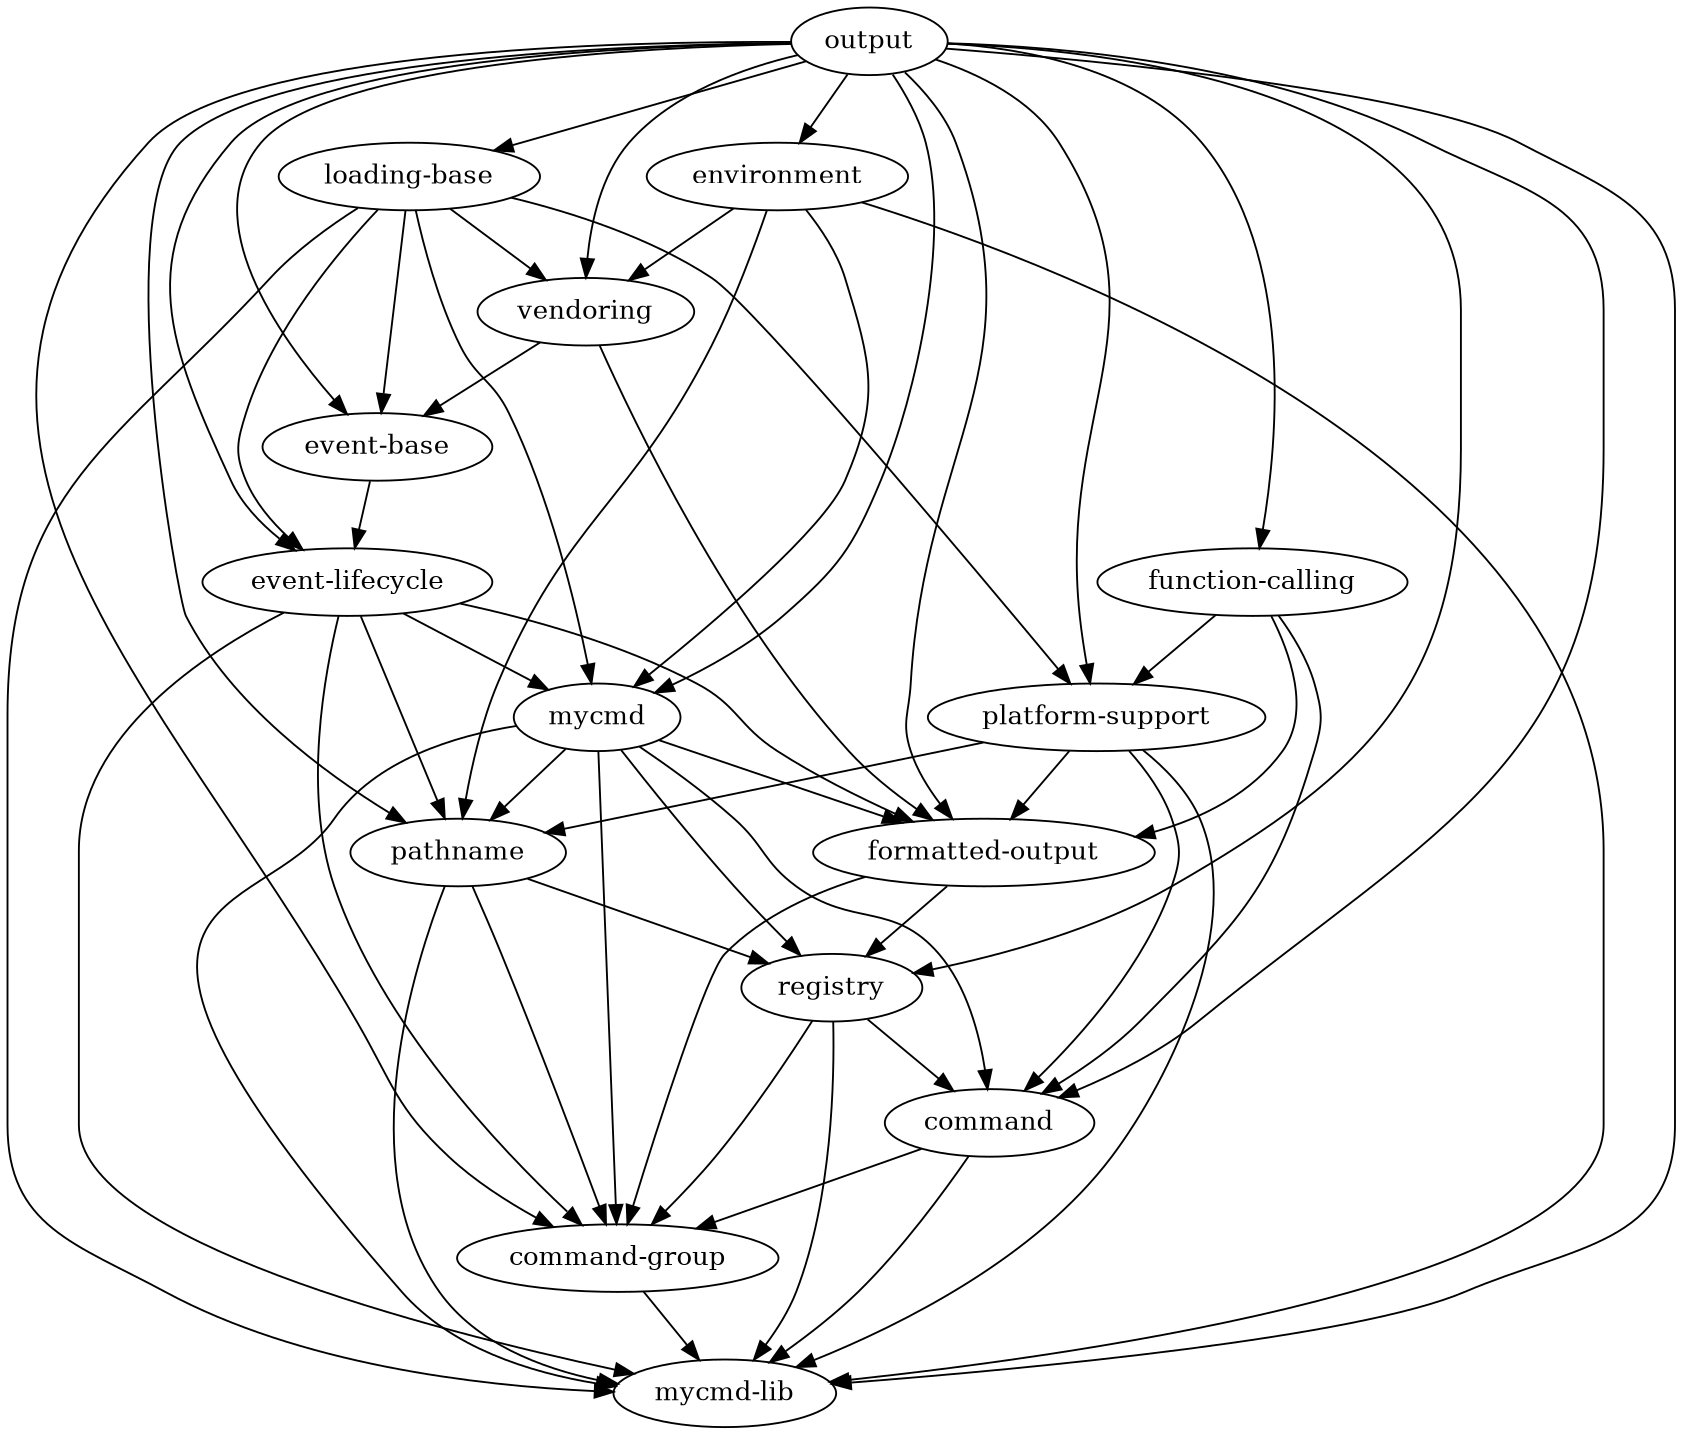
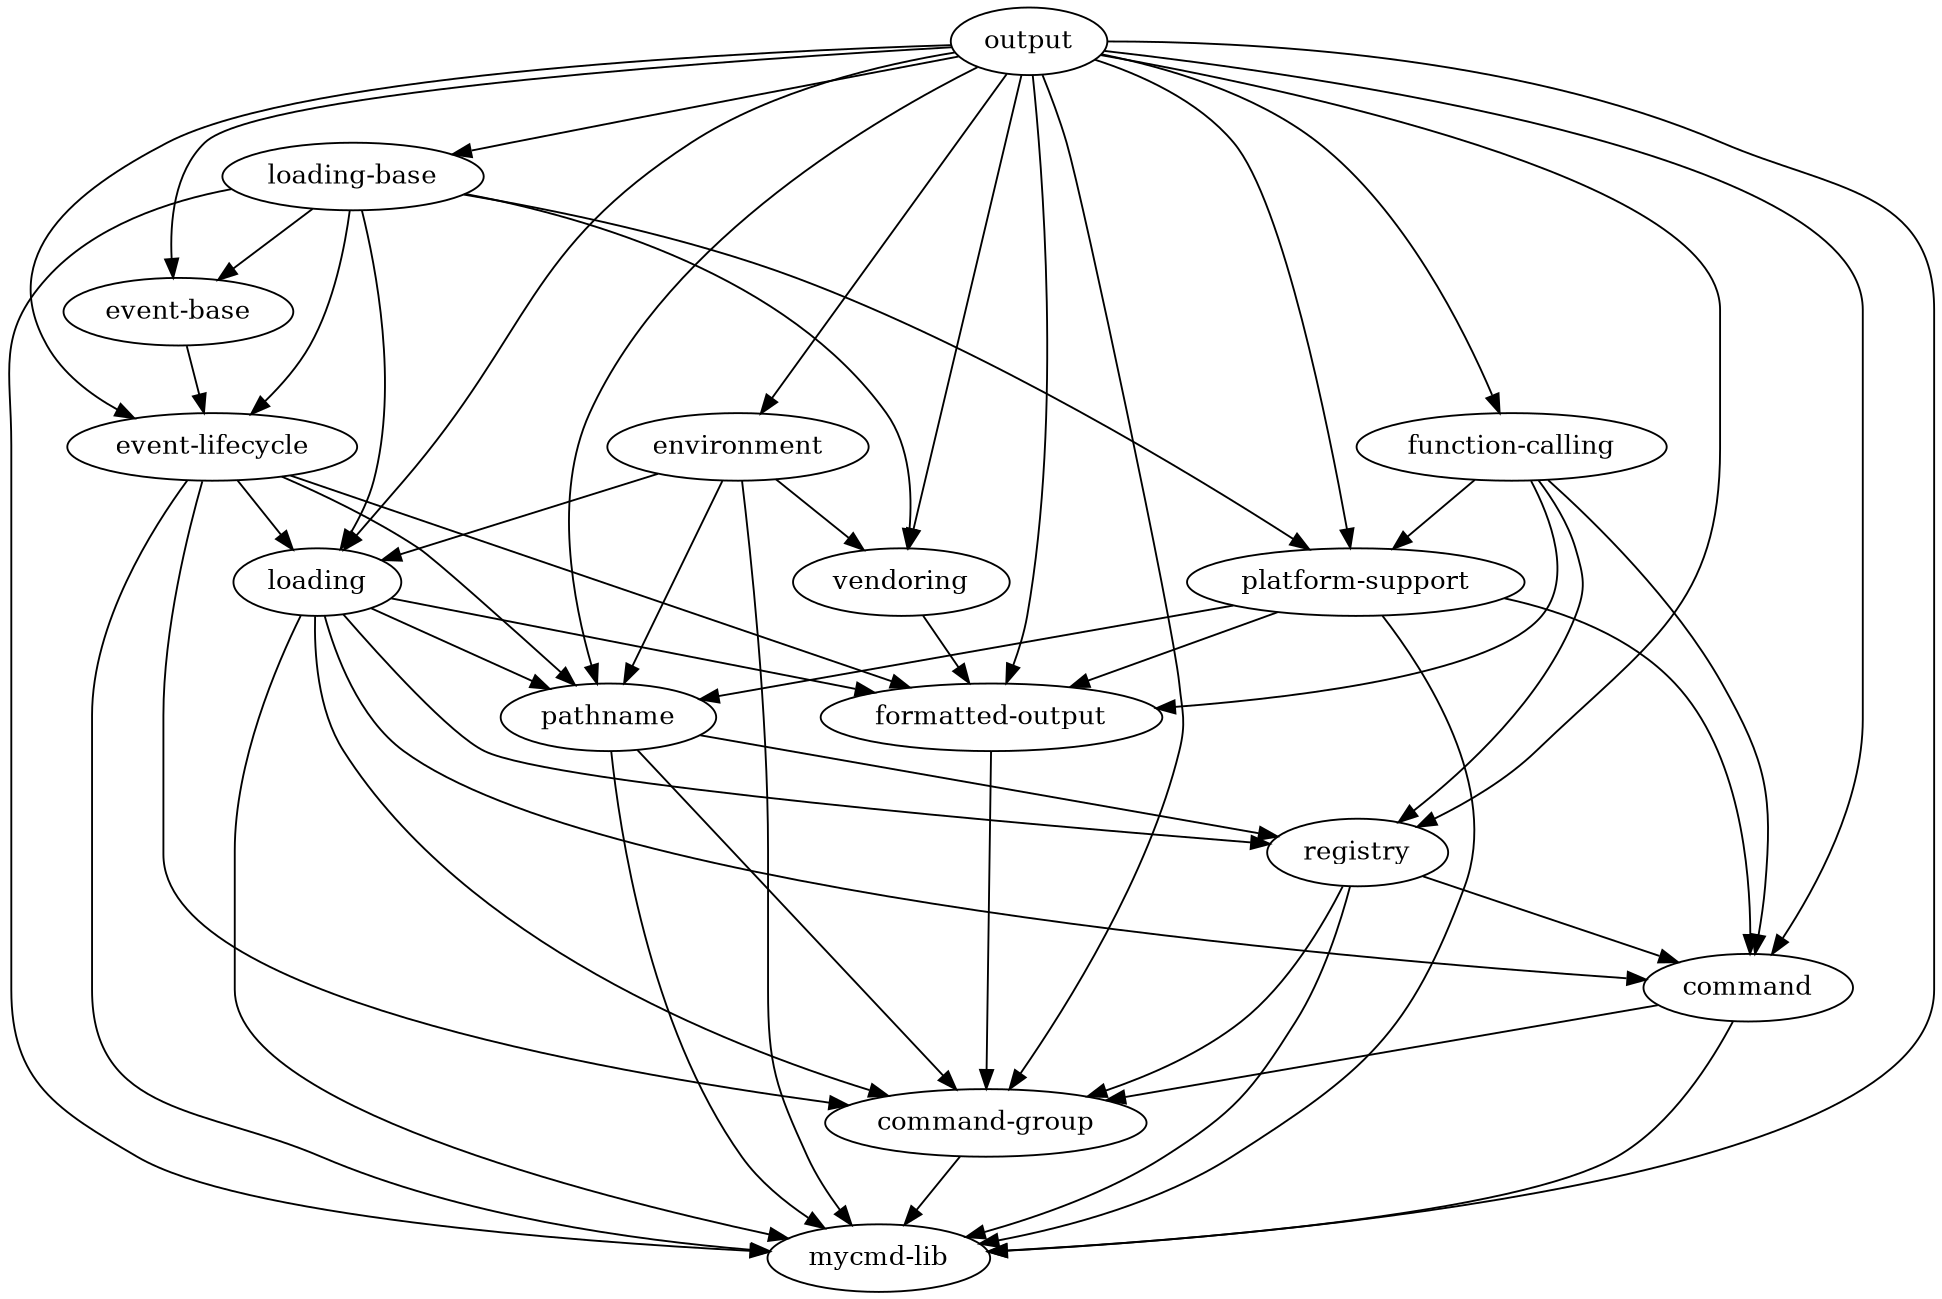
edge "vendoring" -> "event-base": removed
node "mycmd": label "mycmd" -> "loading"
edge "formatted-output" -> "registry": now "function-calling" -> "registry"
